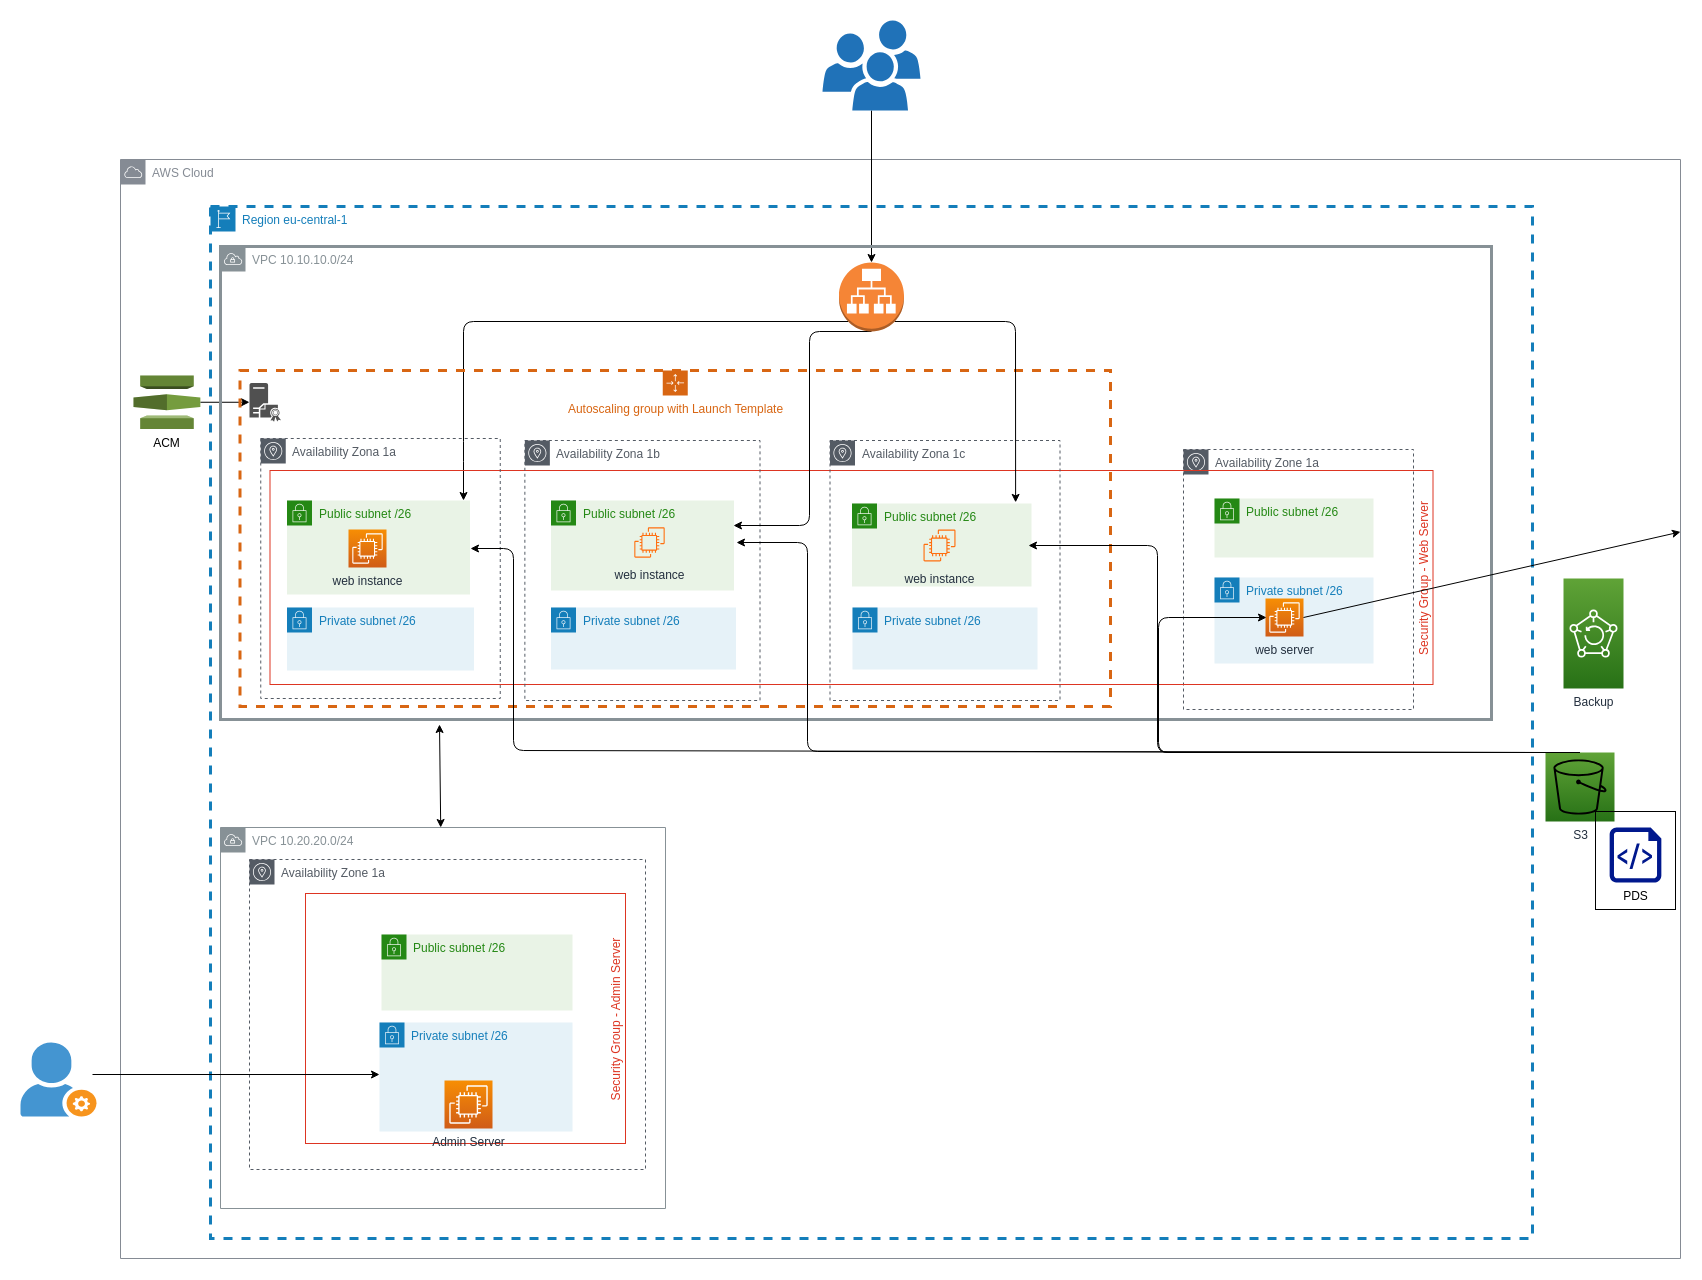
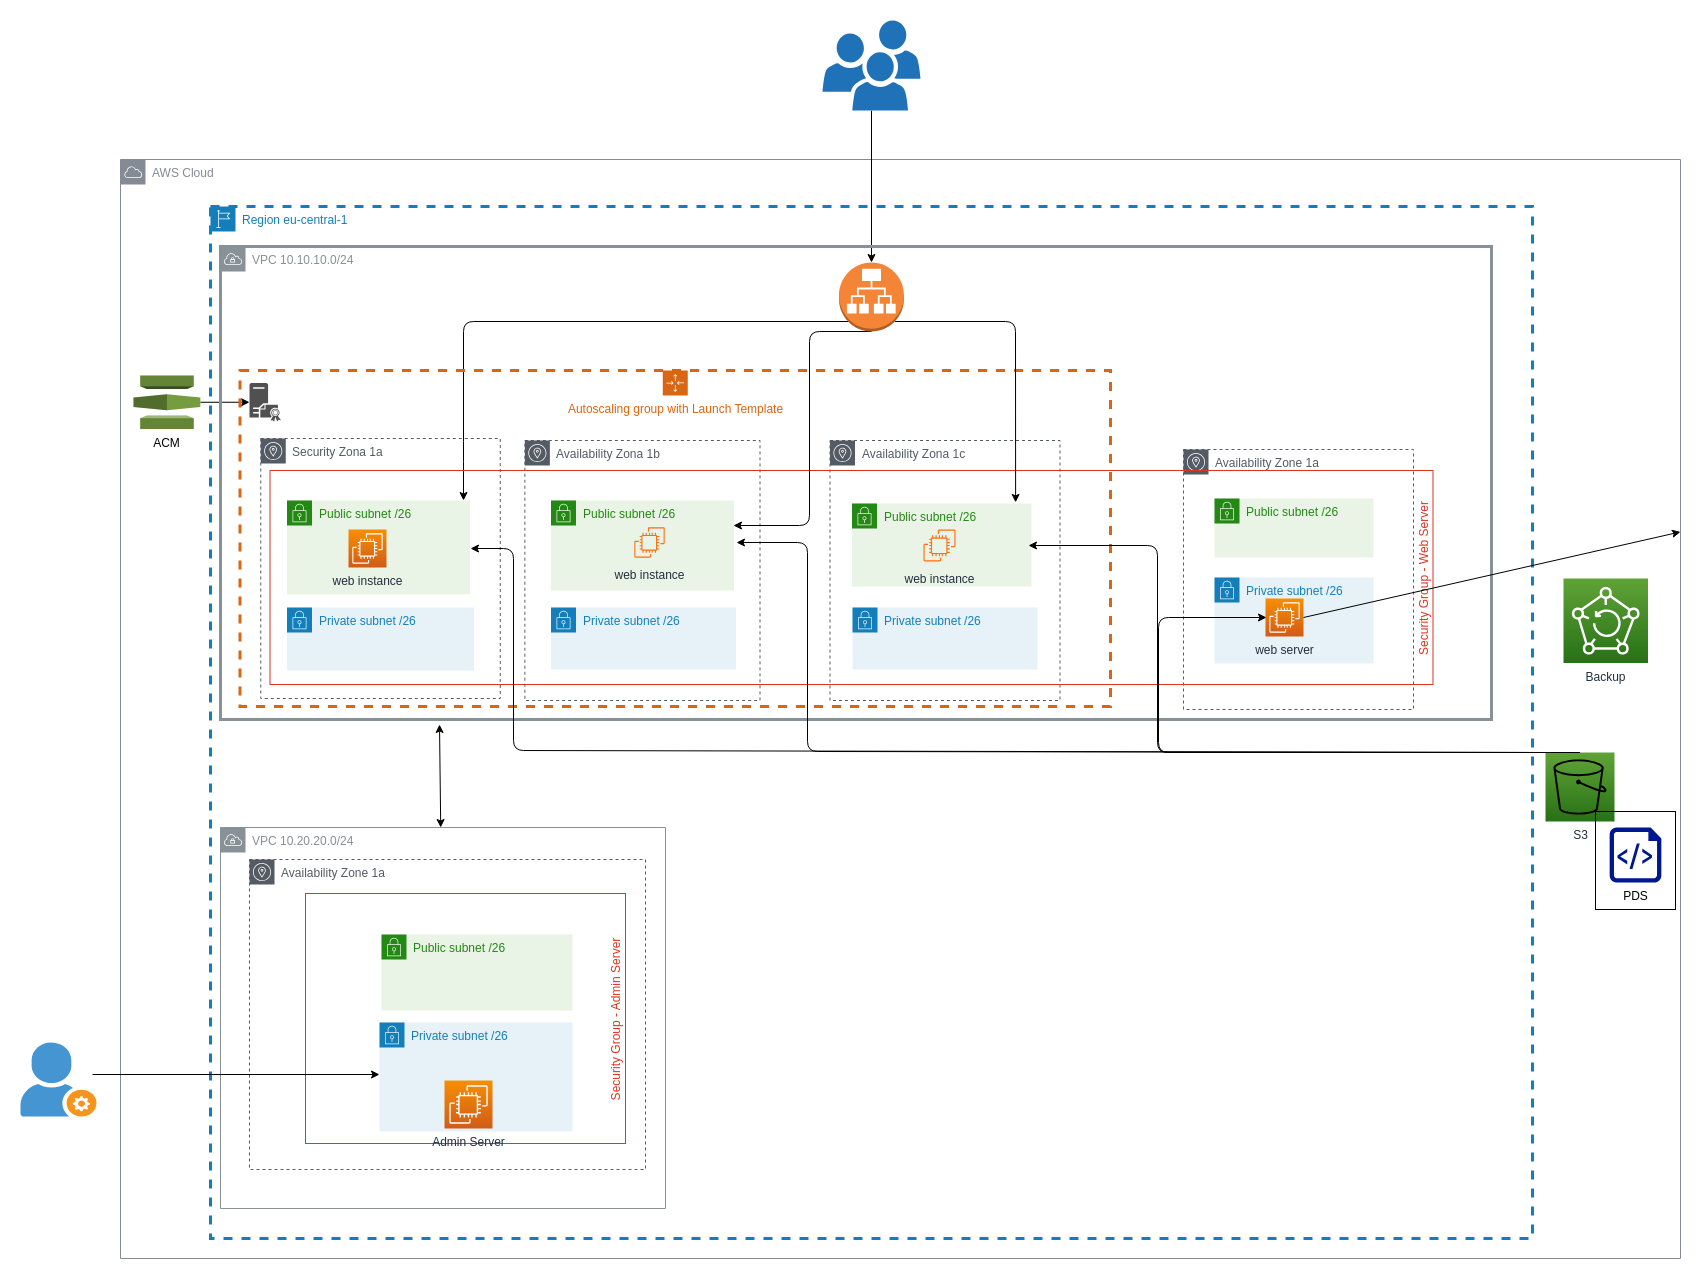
node "Availability Zona 1a": label "Availability Zona 1a" -> "Security Zona 1a"
node "Backup": size 60x110 -> 85x85
